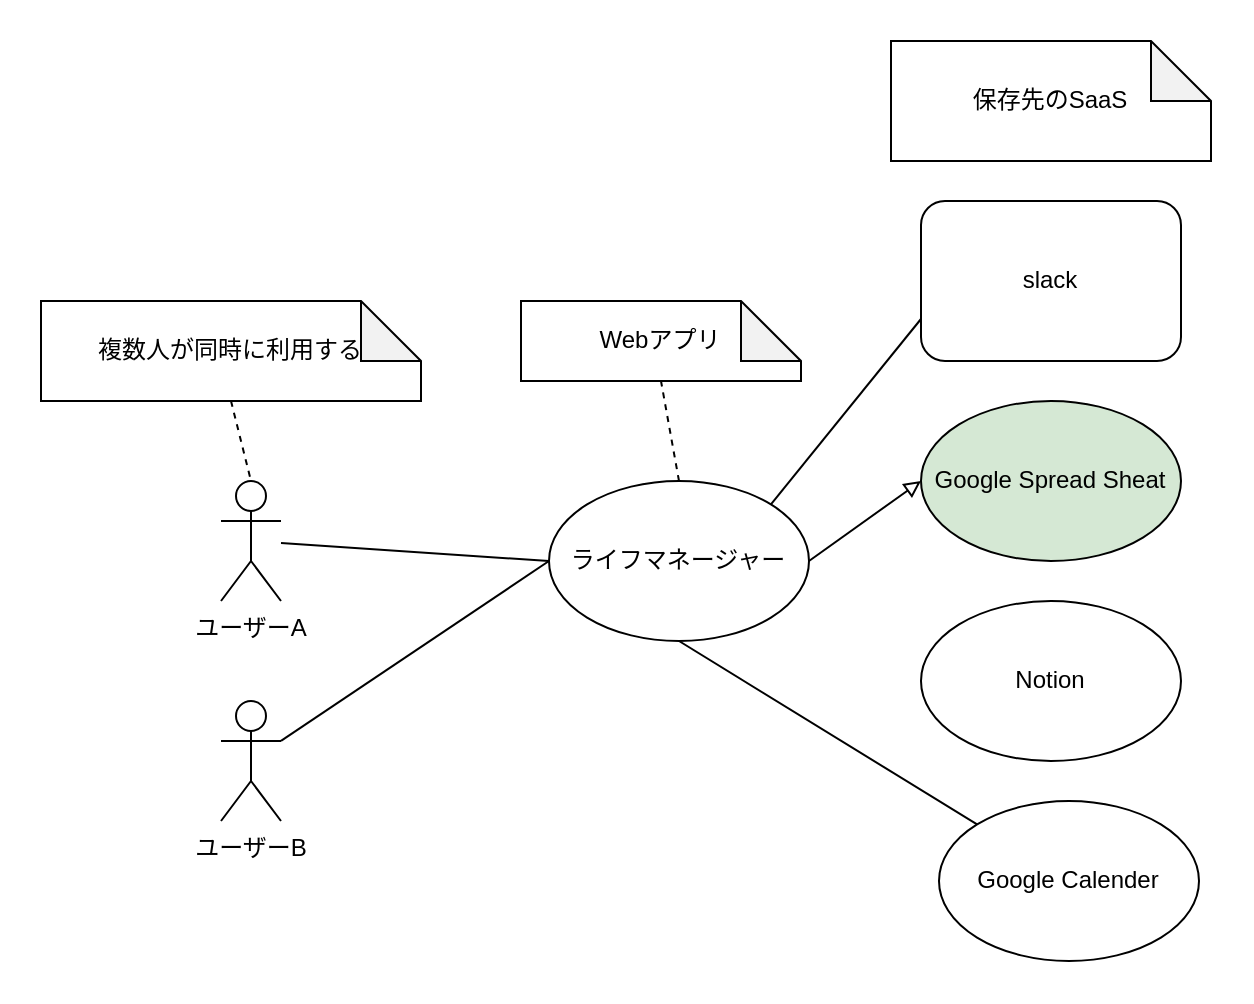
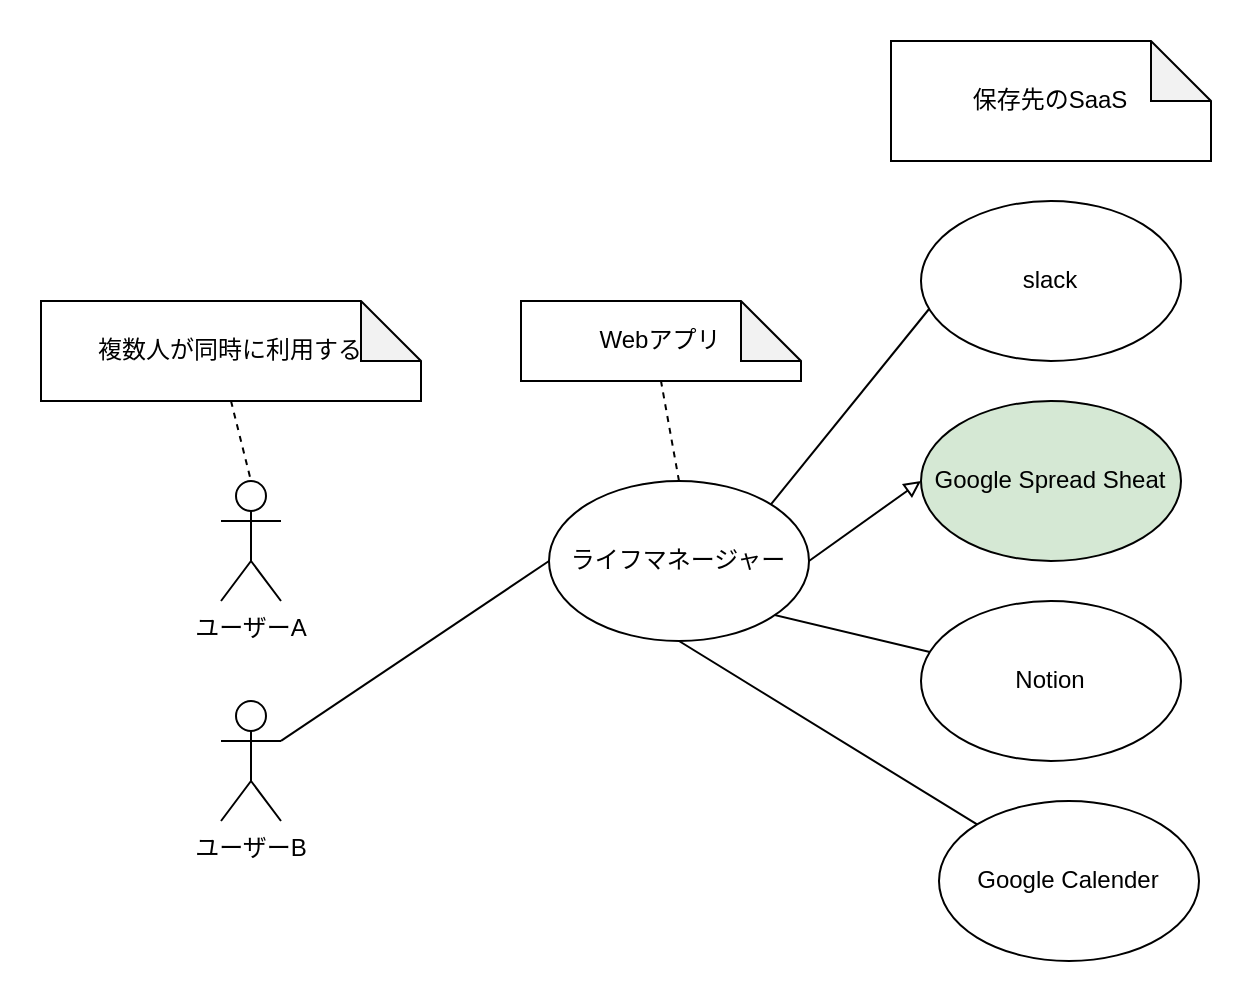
node "slack": shape rounded rectangle -> ellipse
edge "ユーザーA" -- "ライフマネージャー": now "Notion" -- "ライフマネージャー"
